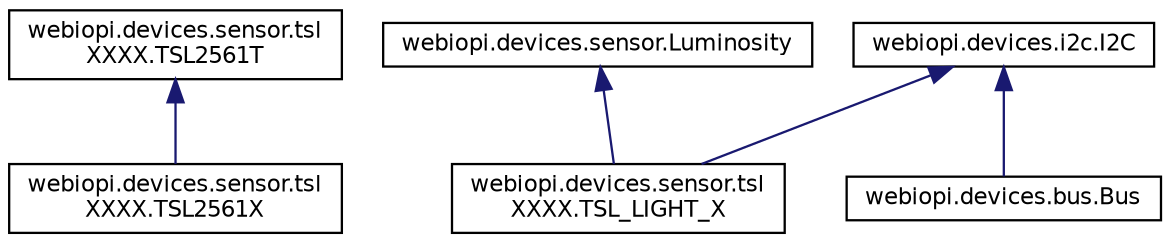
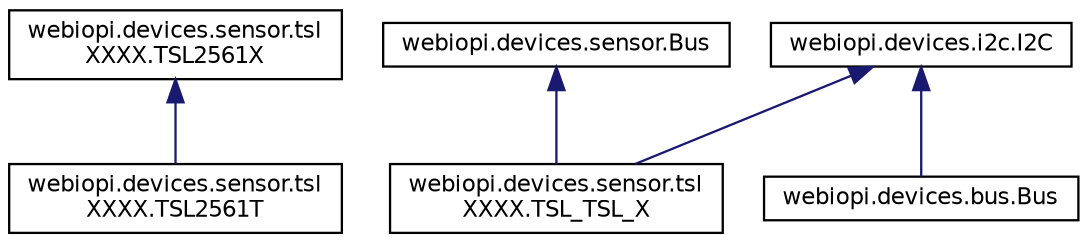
node "webiopi.devices.sensor.Luminosity": label "webiopi.devices.sensor.Luminosity" -> "webiopi.devices.sensor.Bus"
edge "webiopi.devices.sensor.tsl XXXX.TSL2561X" -> "webiopi.devices.sensor.tsl XXXX.TSL2561T": reversed
node "webiopi.devices.sensor.tsl XXXX.TSL_LIGHT_X": label "webiopi.devices.sensor.tsl XXXX.TSL_LIGHT_X" -> "webiopi.devices.sensor.tsl XXXX.TSL_TSL_X"
